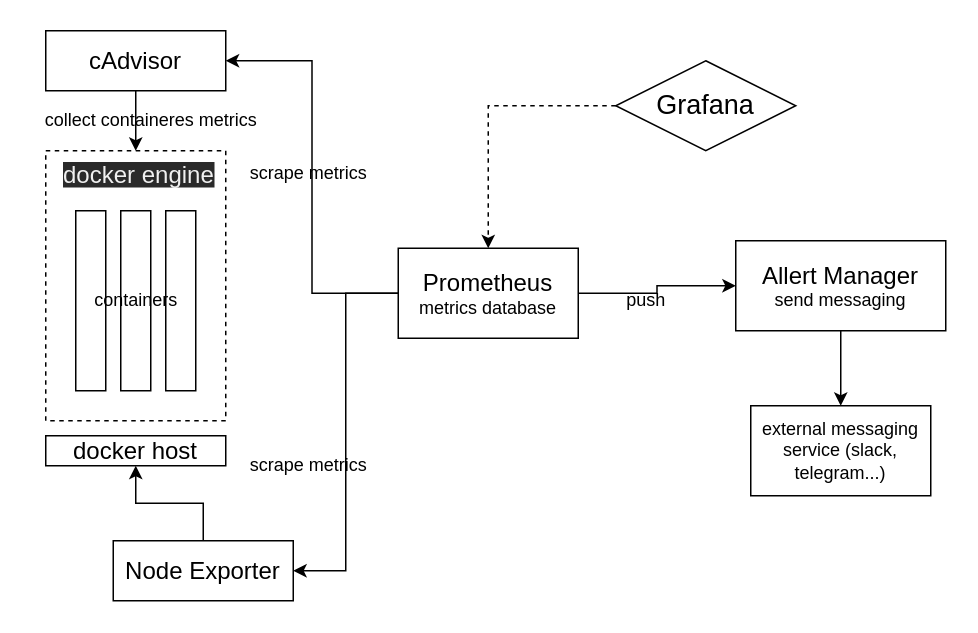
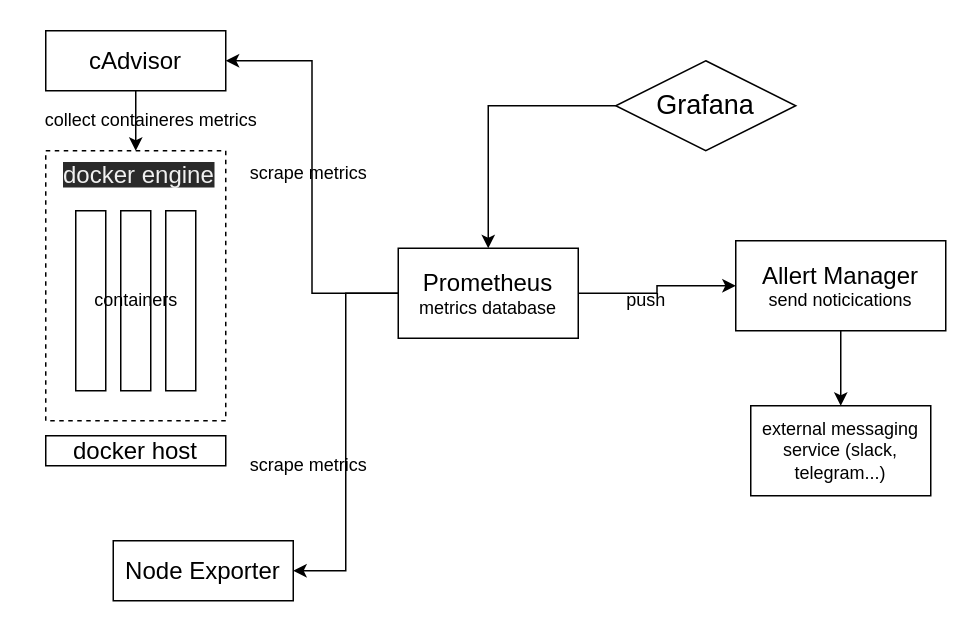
edge "Grafana" -> "Prometheus metrics database": style dashed -> solid
node "Allert Manager send messaging": label "Allert Manager send messaging" -> "Allert Manager send noticications"
edge "Node Exporter" -> "docker host": removed
